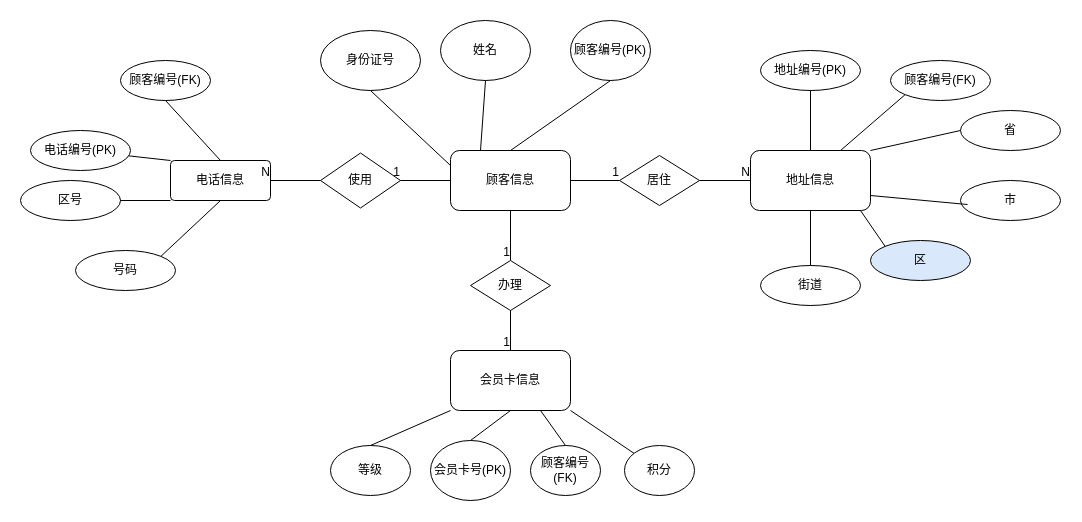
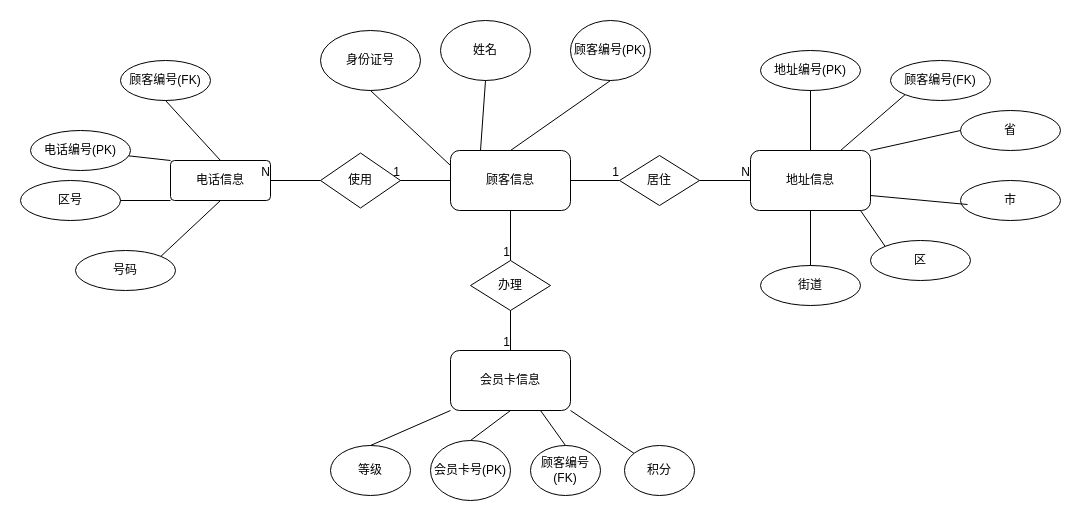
node "区": fillcolor #dae8fc -> #ffffff
